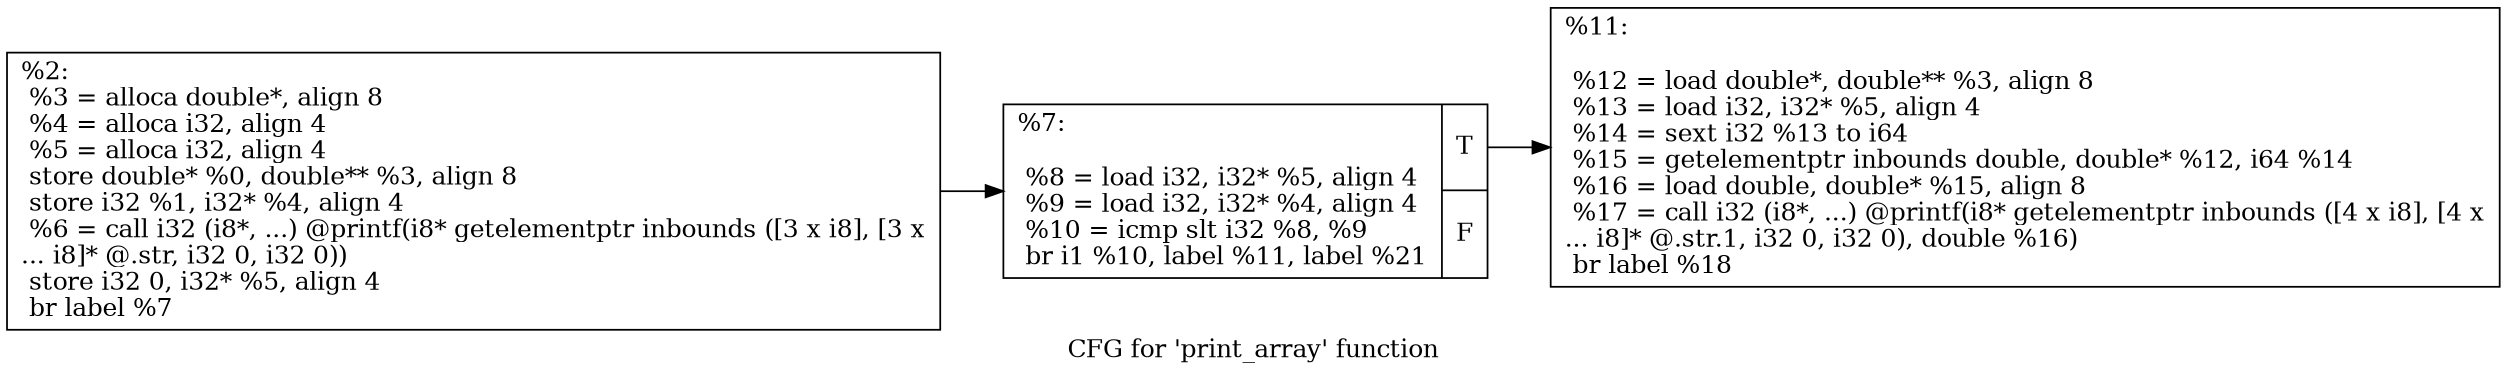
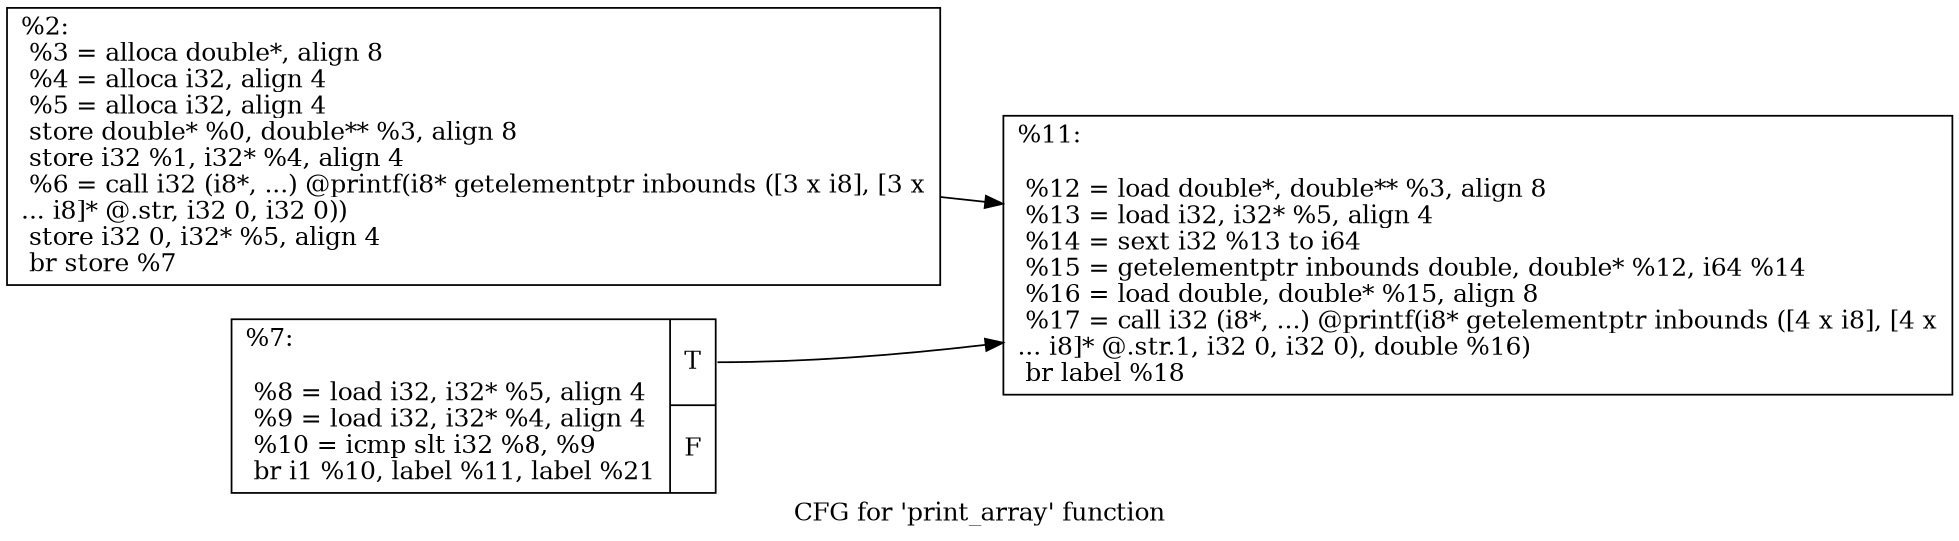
edge "%2:" -> "%7:": now "%2:" -> "%11:"
node "%2:": text "br label %7" -> "br store %7"
